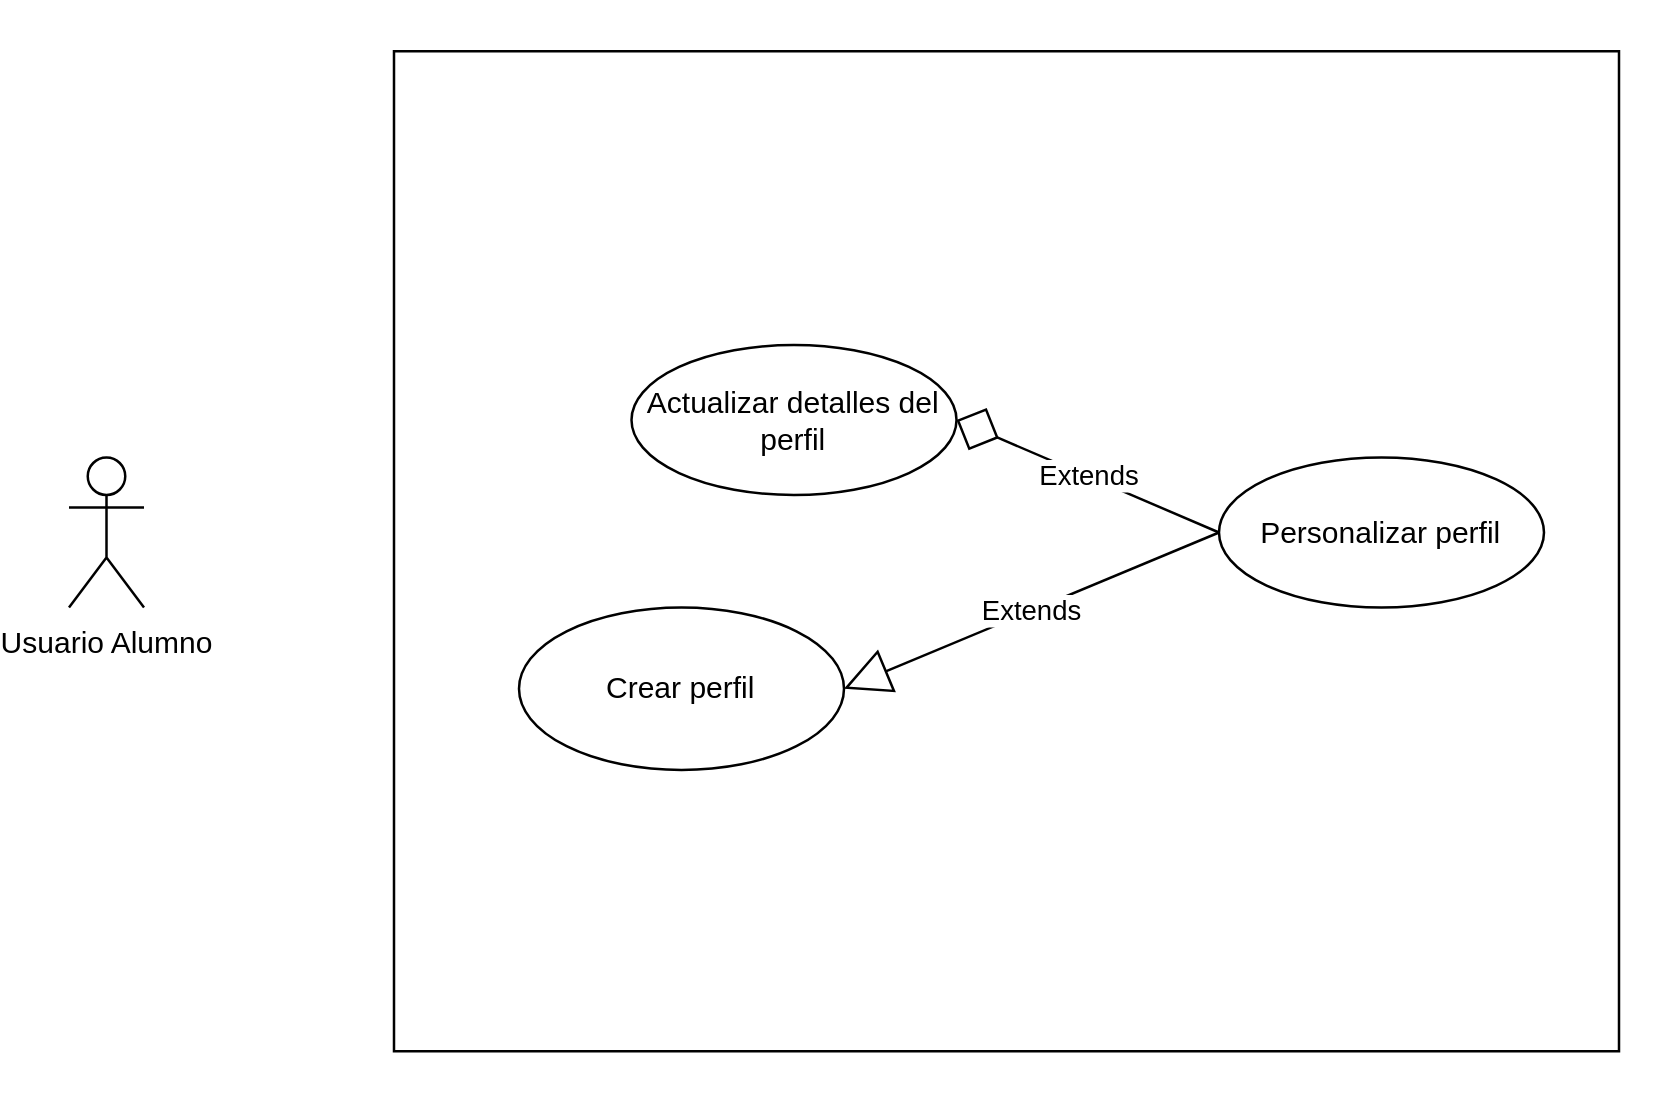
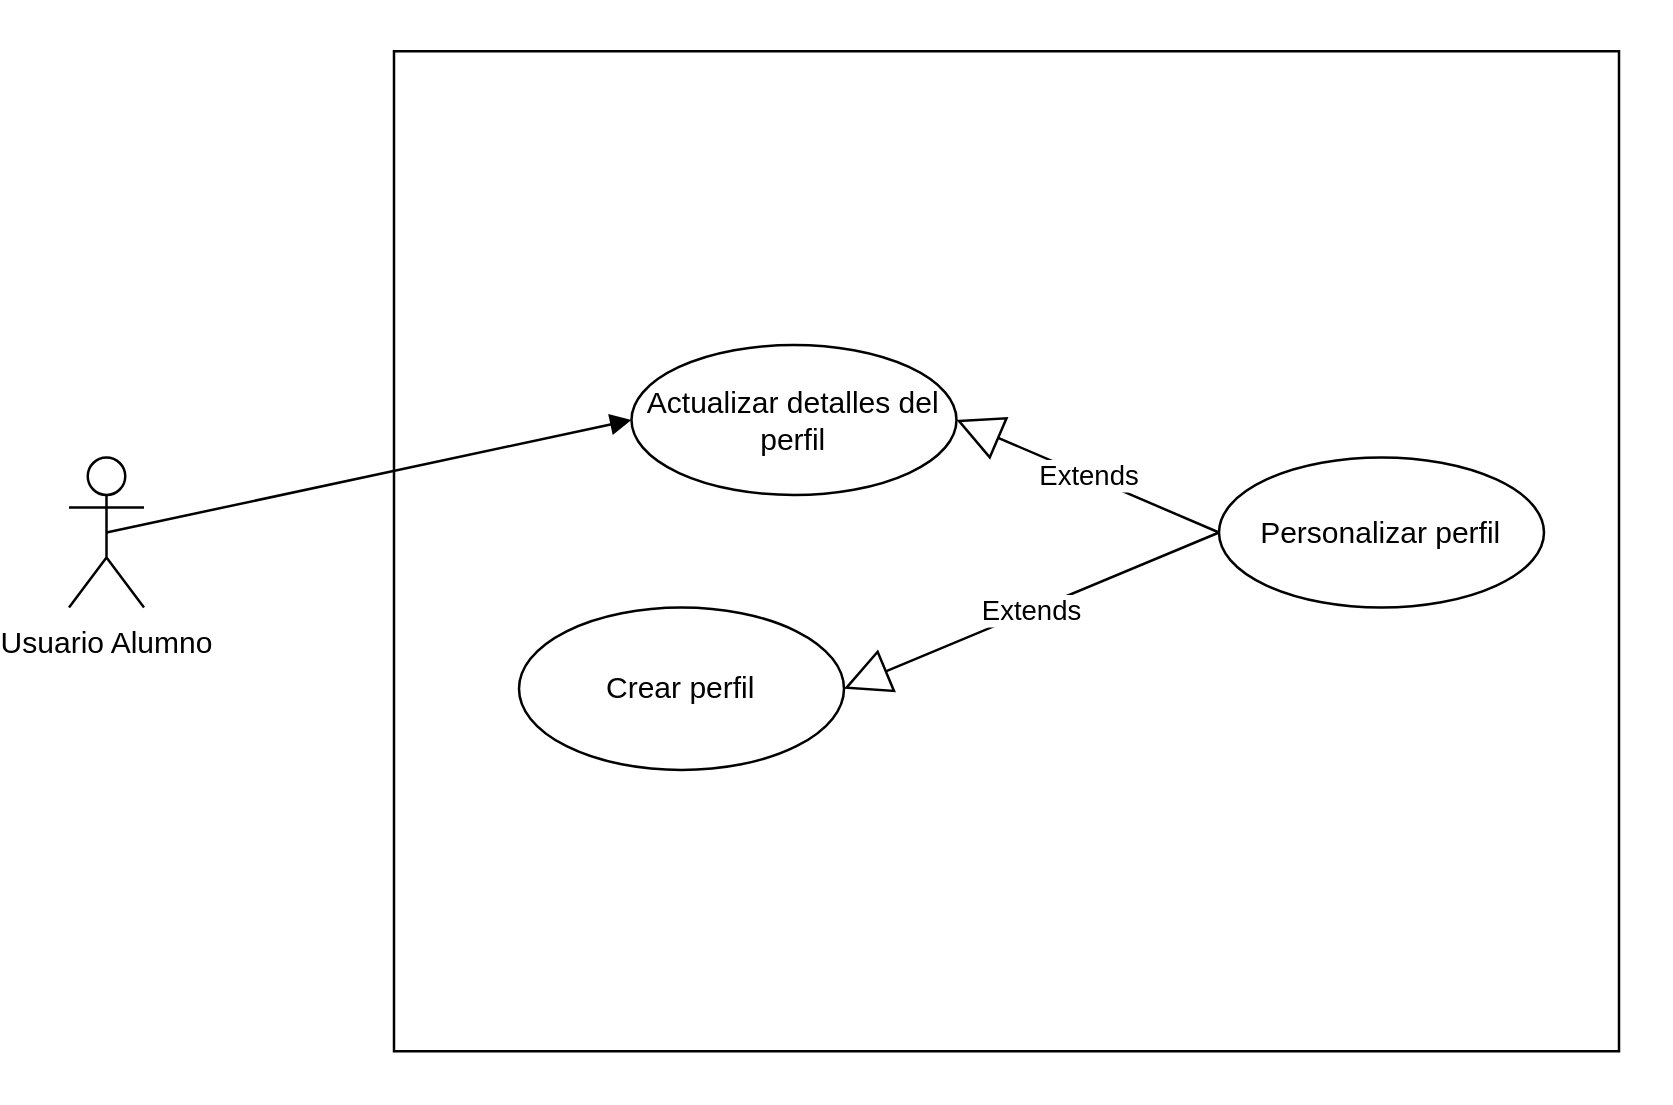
edge "Personalizar perfil" -> "Actualizar detalles del perfil": arrowhead diamond -> block
edge "Usuario Alumno" -> "Actualizar detalles del perfil": added
